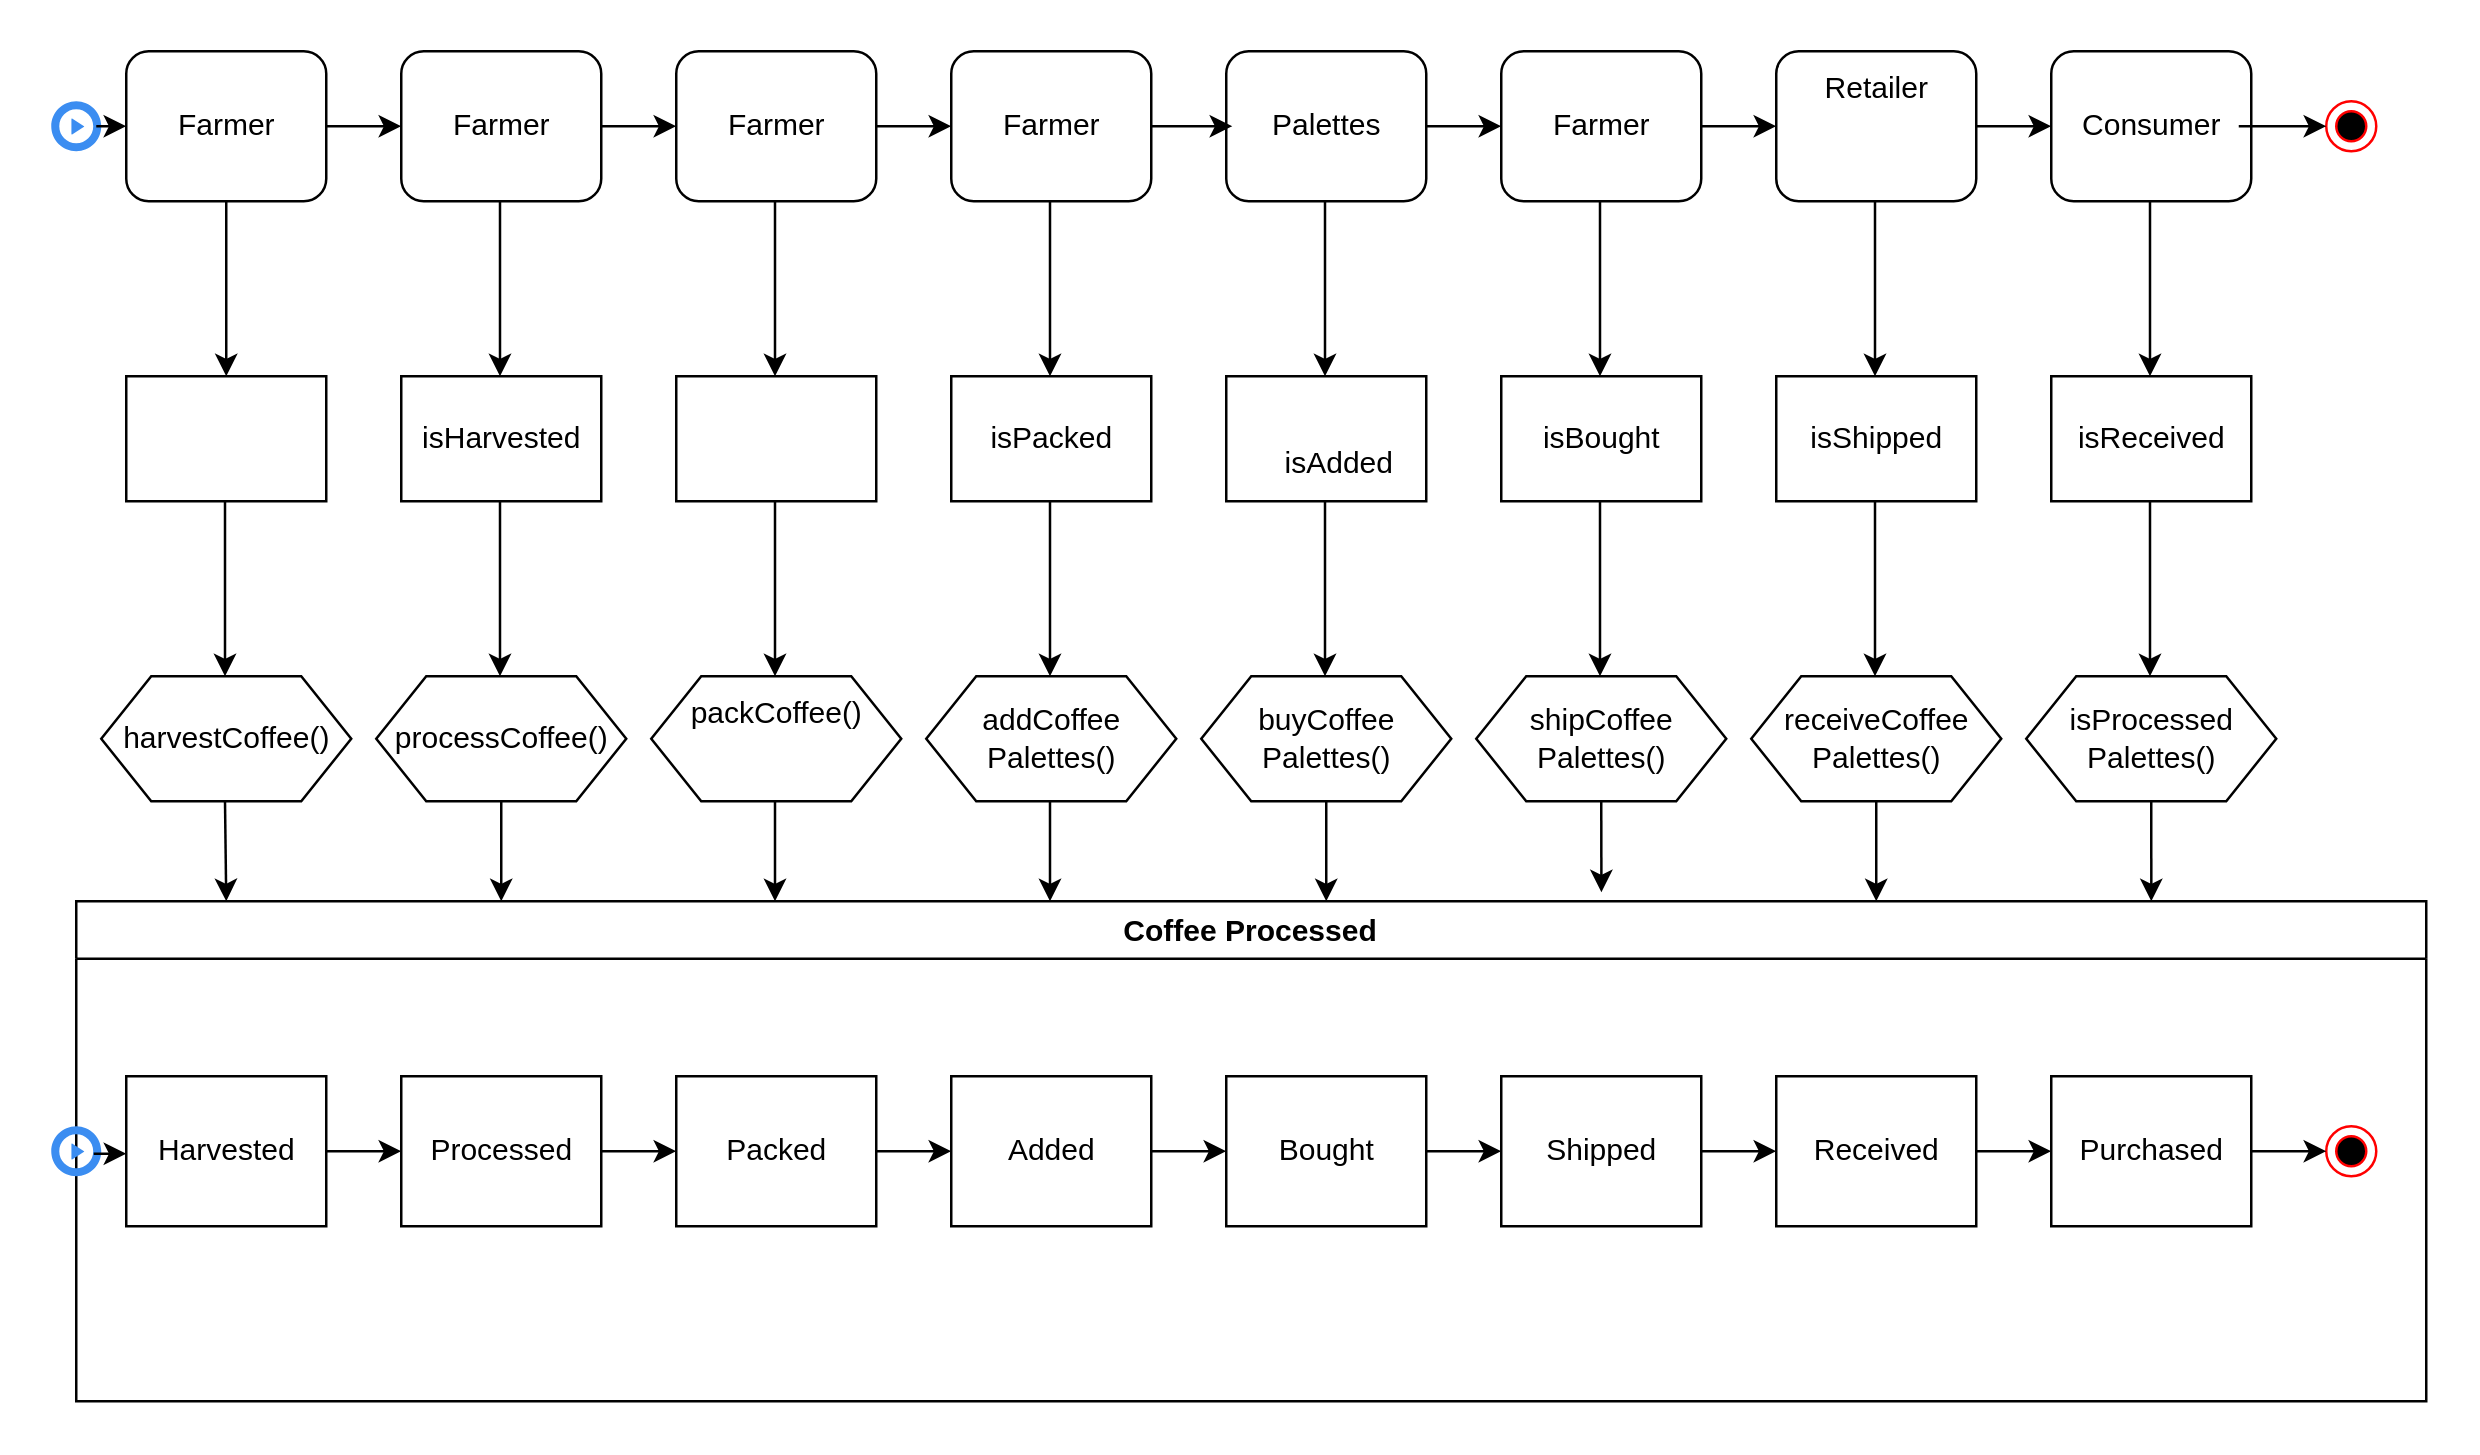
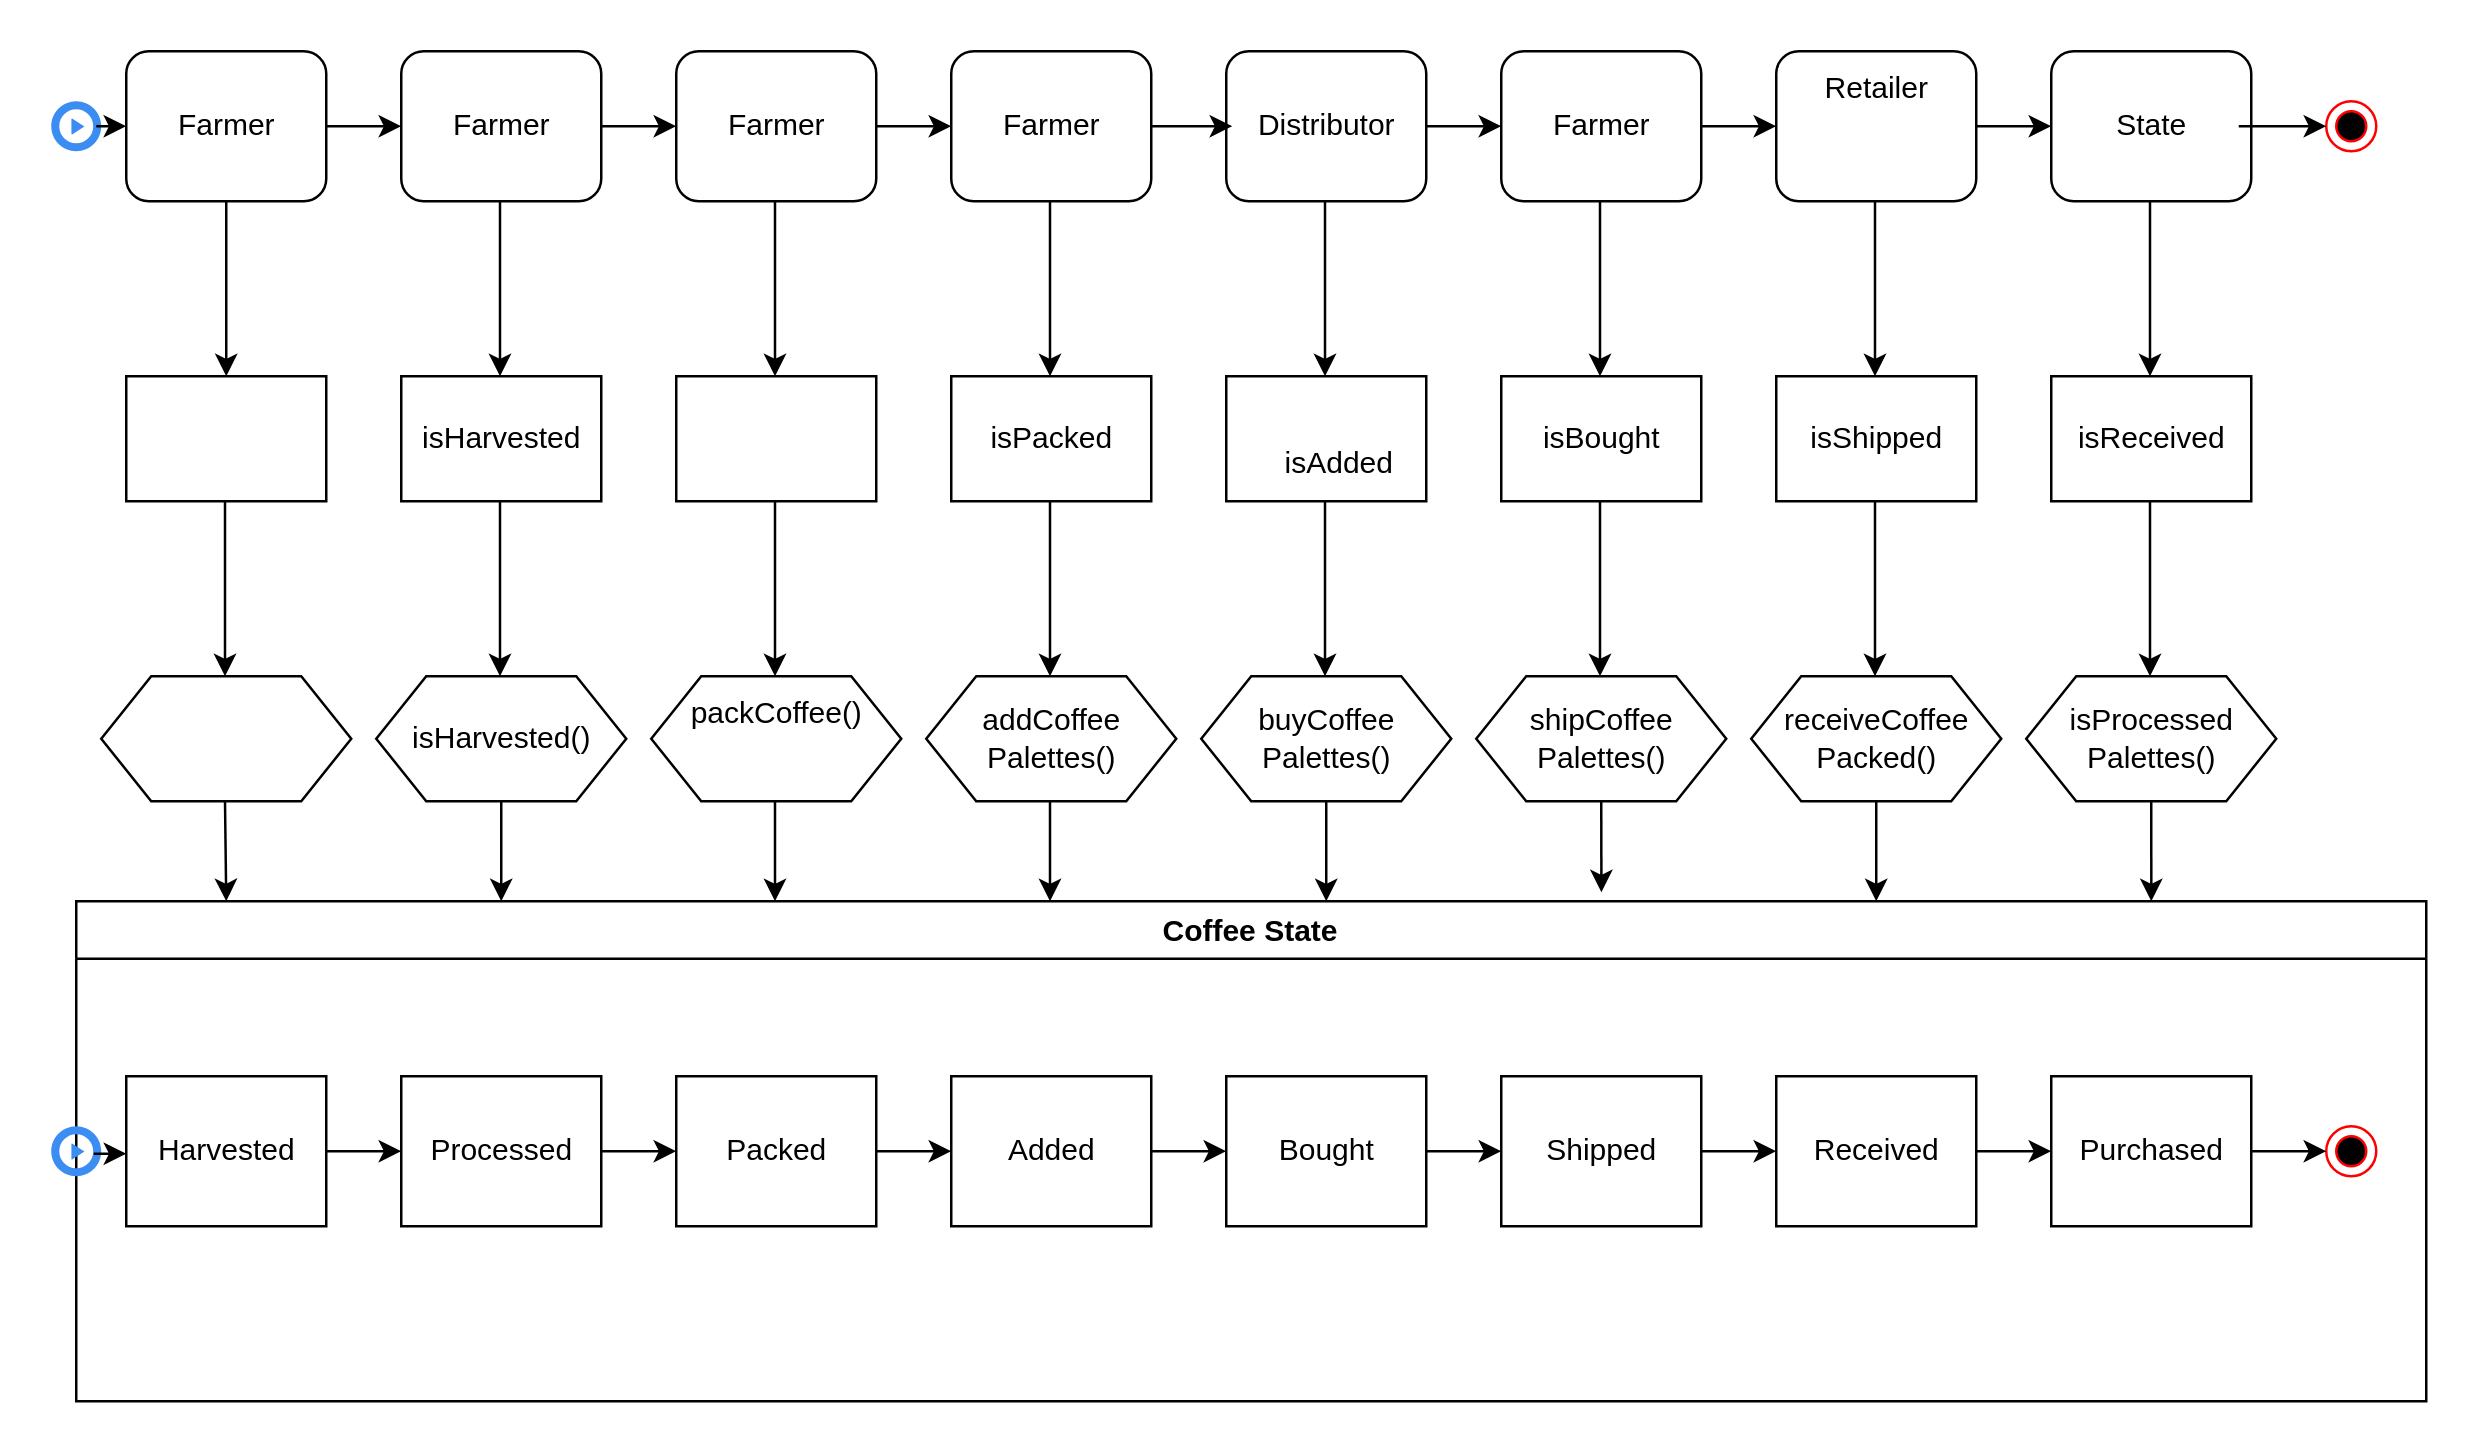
node "Palettes": label "Palettes" -> "Distributor"
node "Consumer": label "Consumer" -> "State"
node "harvestCoffee()": removed
node "processCoffee()": label "processCoffee()" -> "isHarvested()"
node "receiveCoffee Palettes()": label "receiveCoffee Palettes()" -> "receiveCoffee Packed()"
node "Coffee Processed": label "Coffee Processed" -> "Coffee State"
